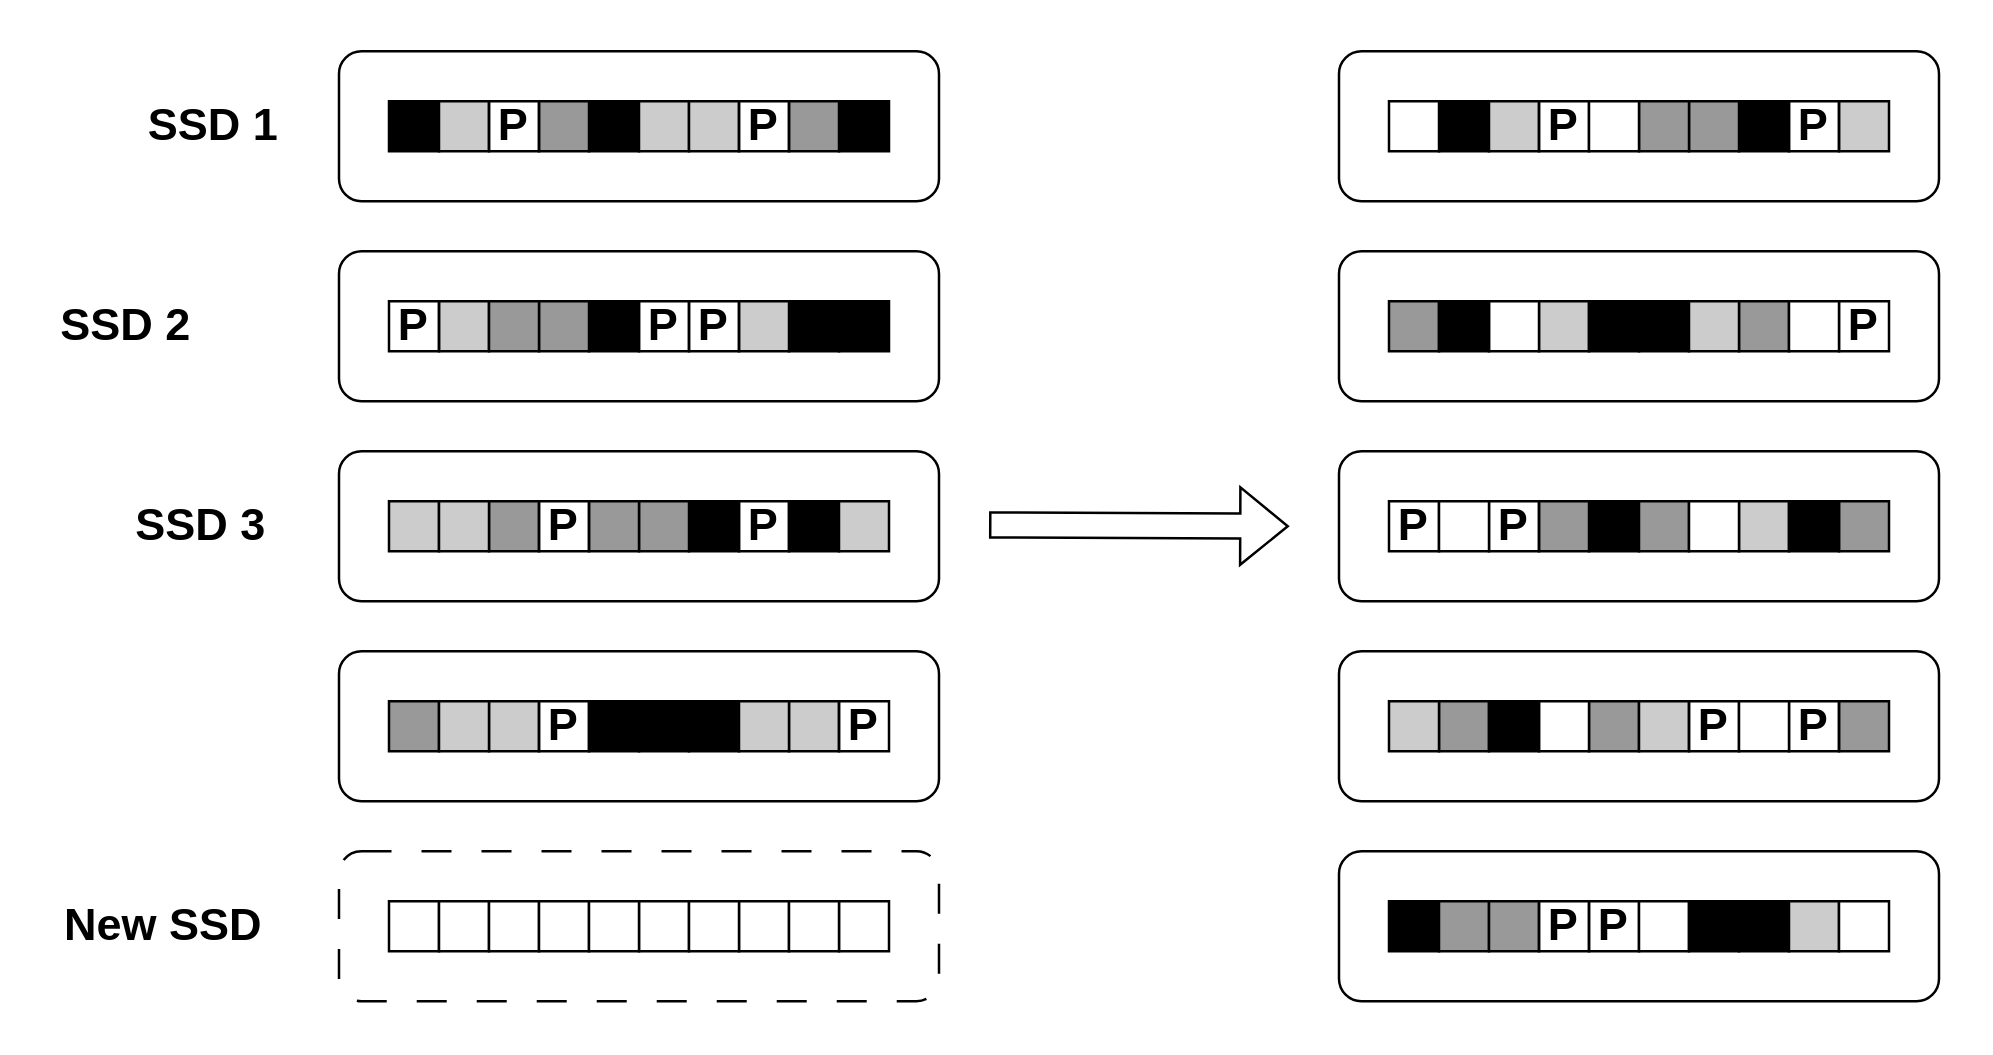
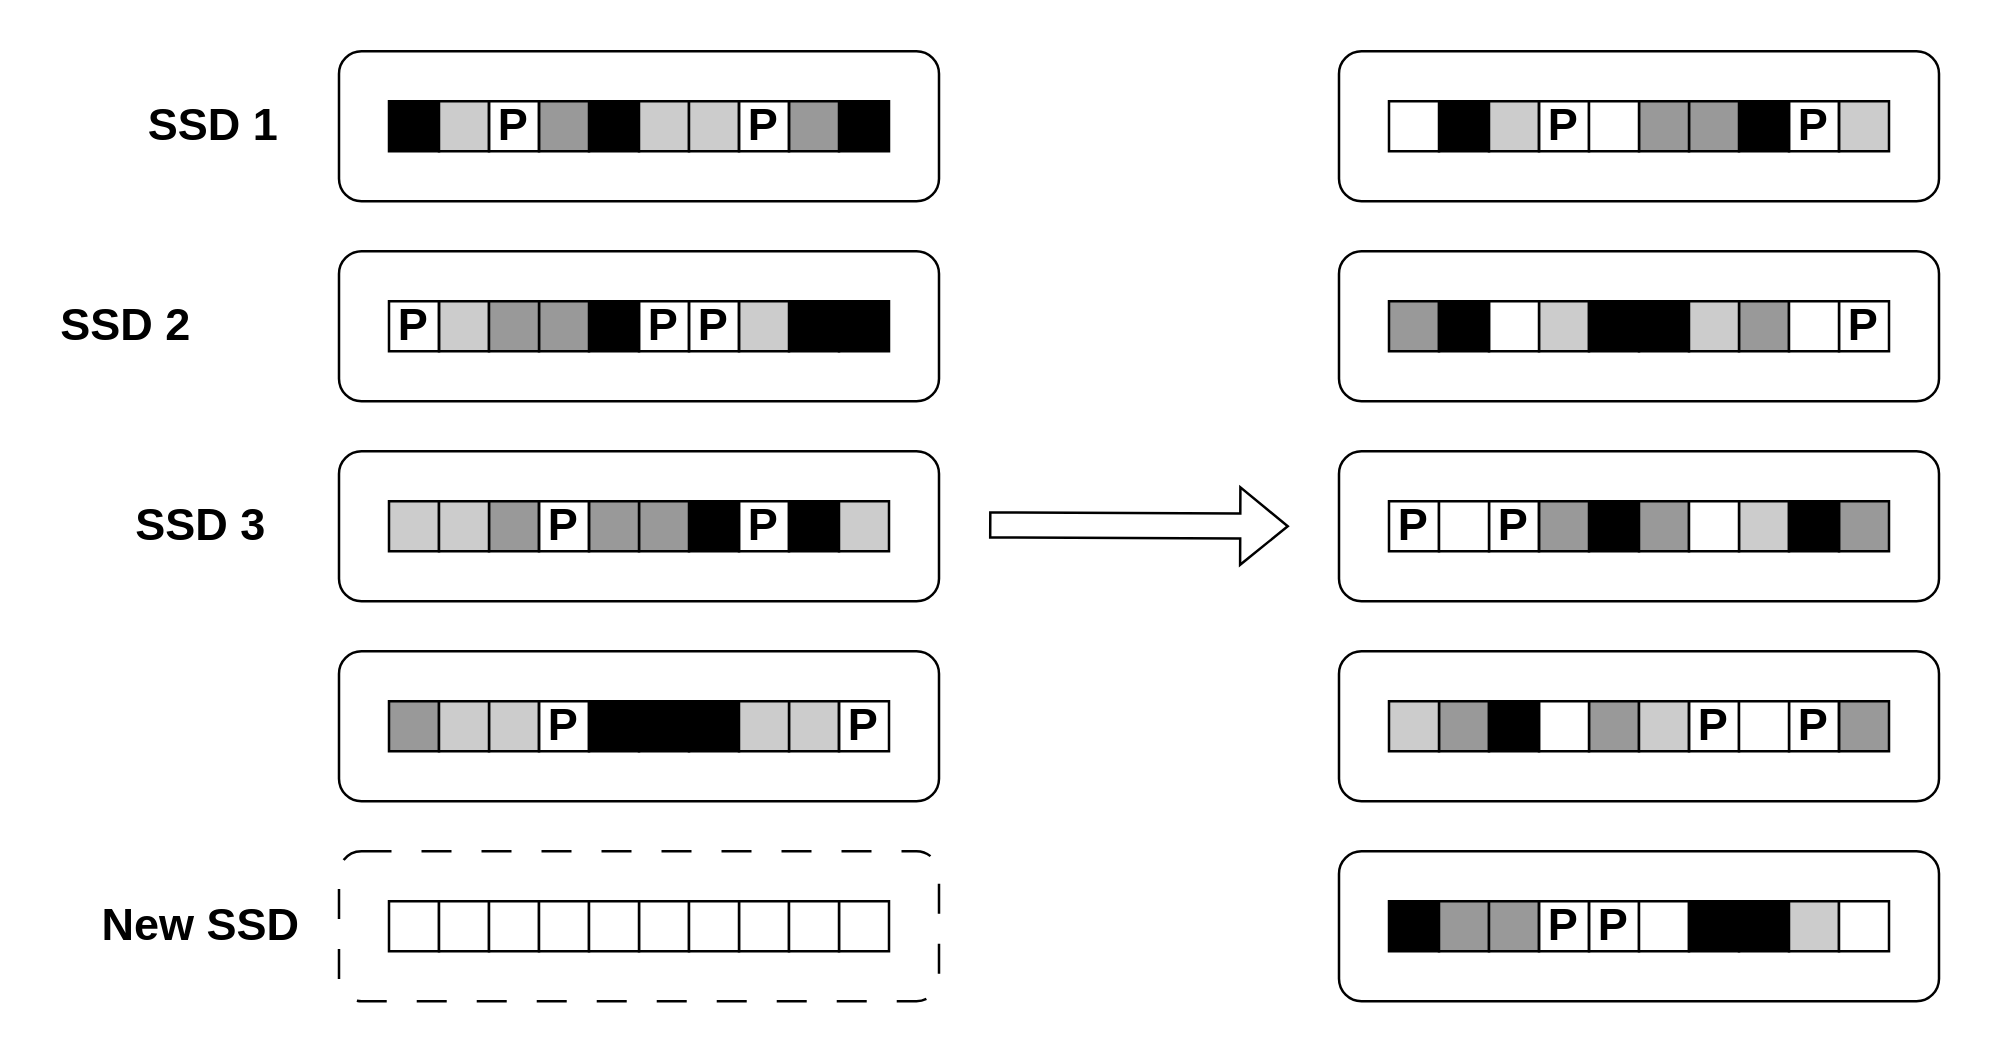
node "New SSD": moved (164, 926) -> (201, 926)
